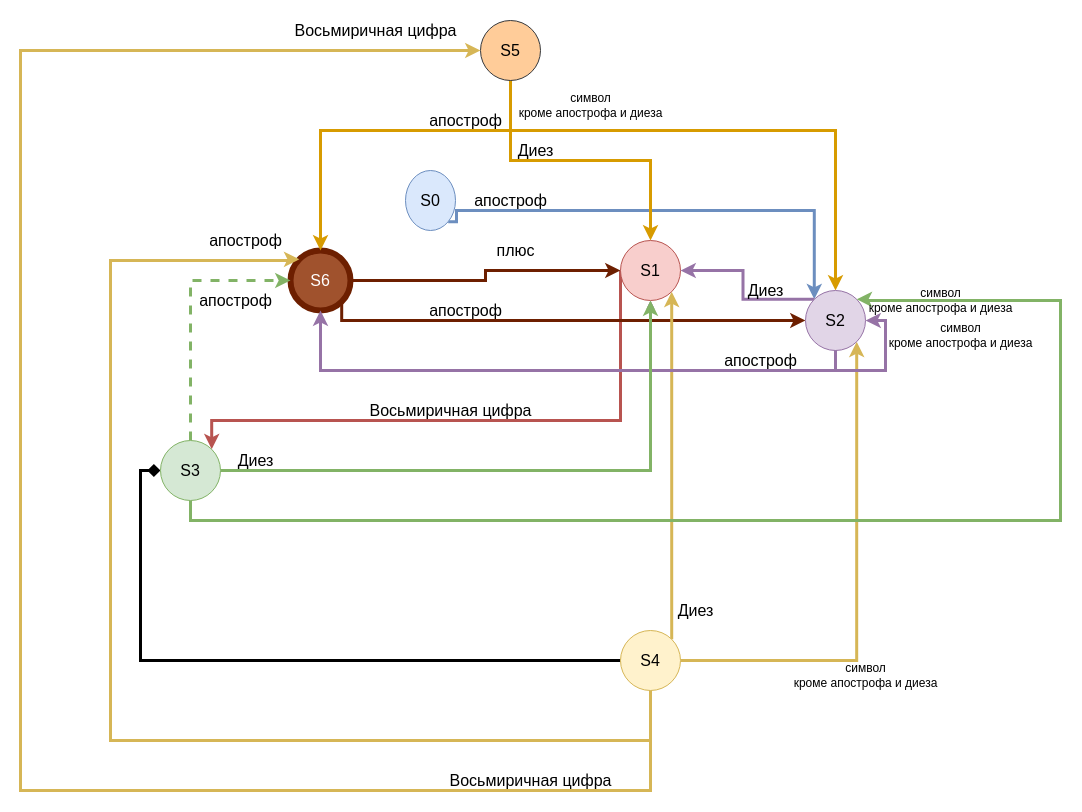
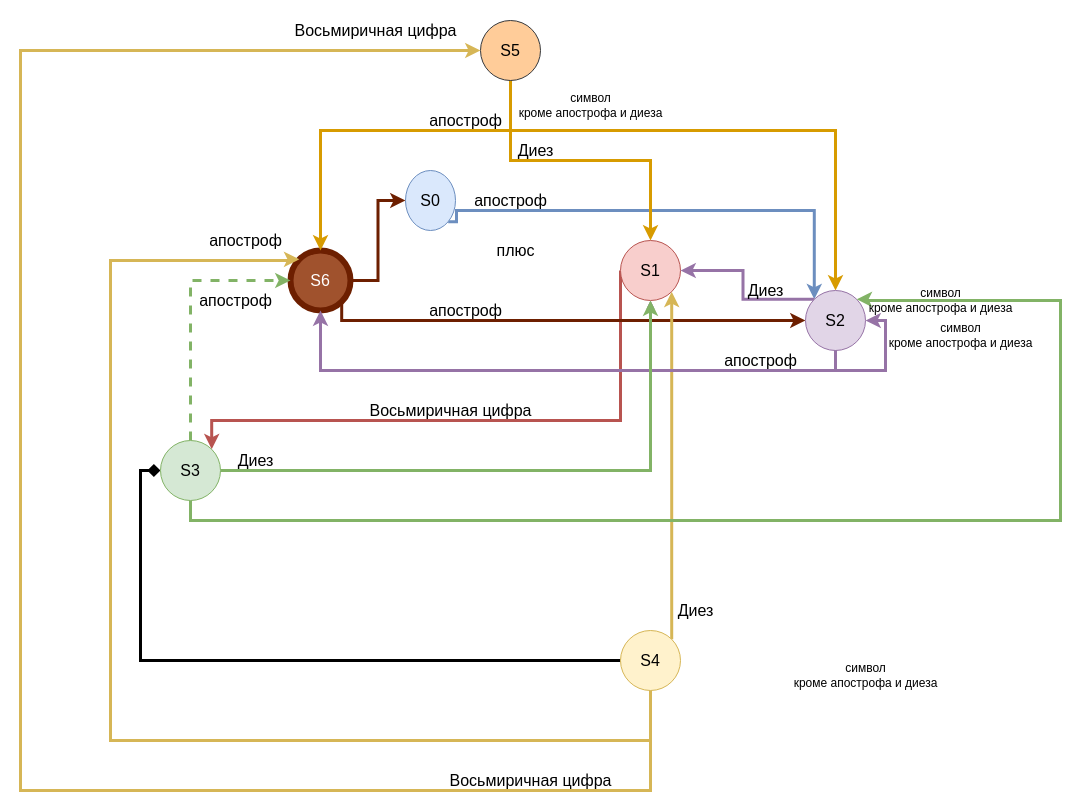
edge "S6" -> "S1": now "S6" -> "S0"
edge "S4" -> "S2": removed
